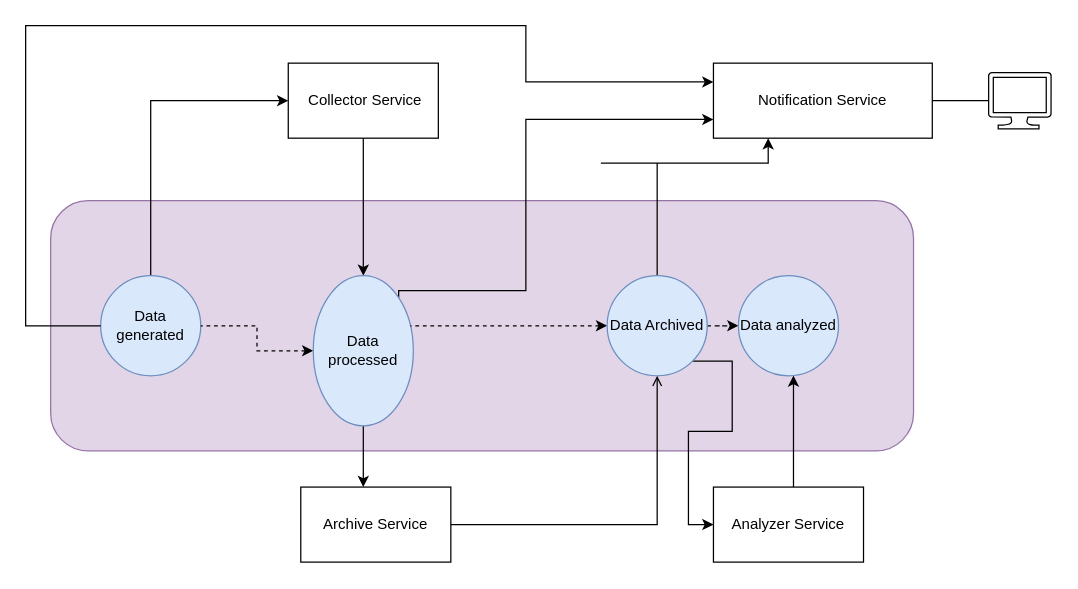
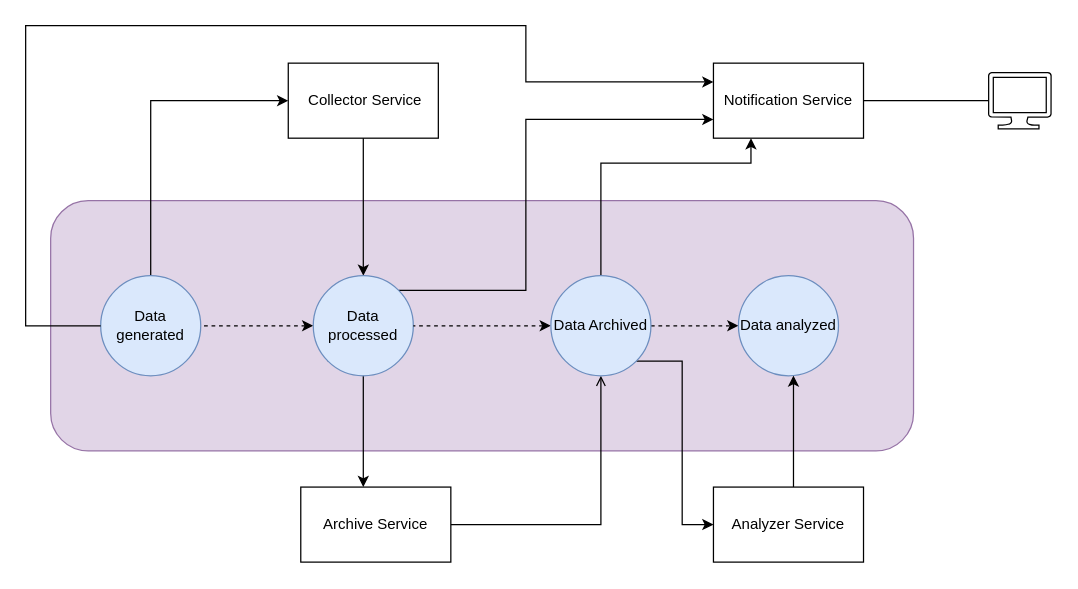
node "Notification Service": size 219x75 -> 150x75
node "Data Archived": moved (657, 326) -> (601, 326)
node "Data processed": size 100x150 -> 100x100
